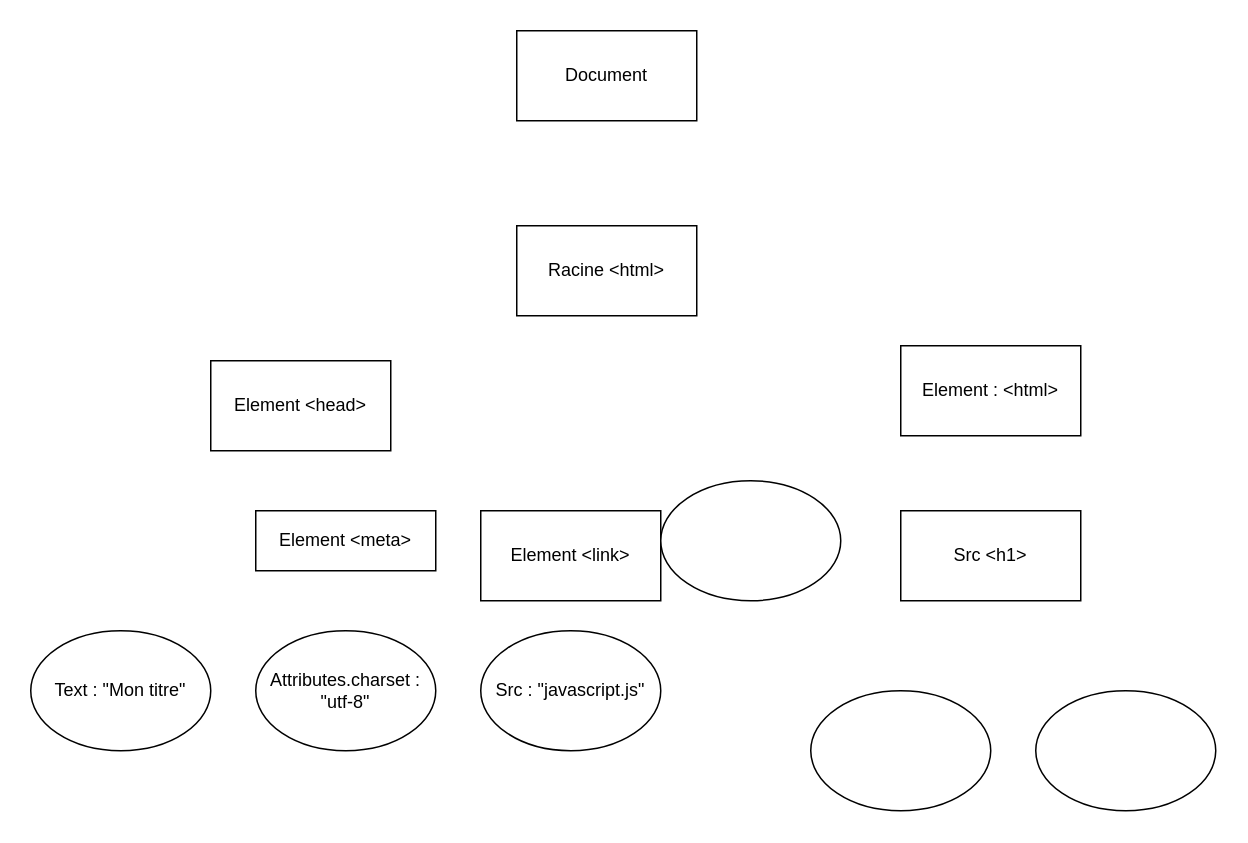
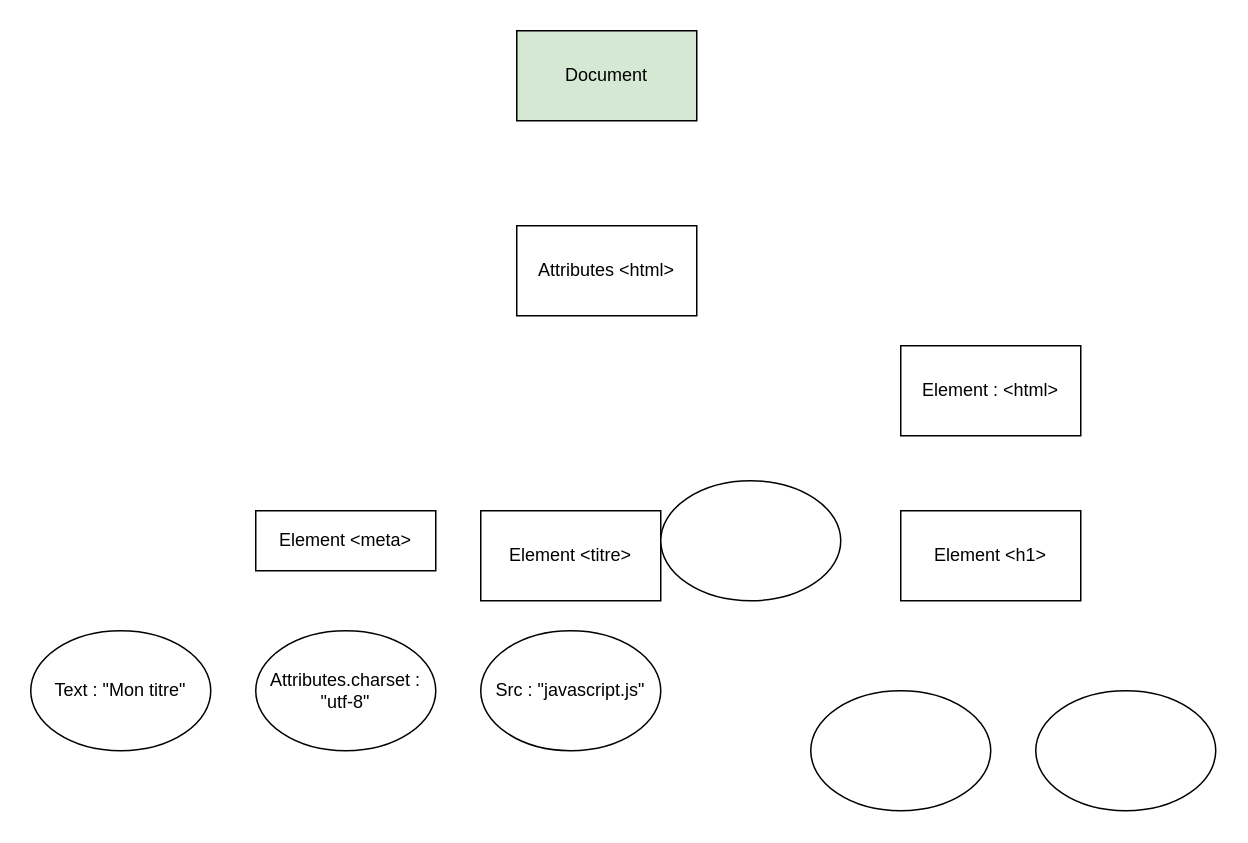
node "Document": fillcolor #ffffff -> #d5e8d4
node "Racine <html>": label "Racine <html>" -> "Attributes <html>"
node "Element <head>": removed
node "Element <link>": label "Element <link>" -> "Element <titre>"
node "Src <h1>": label "Src <h1>" -> "Element <h1>"
